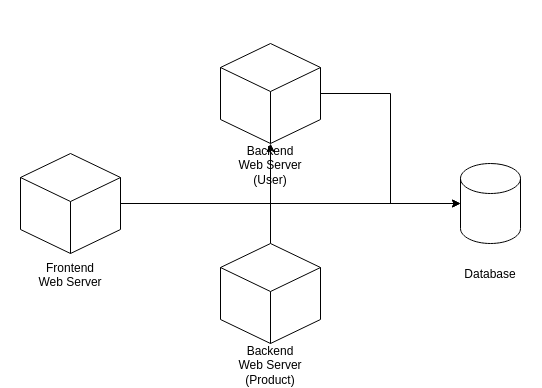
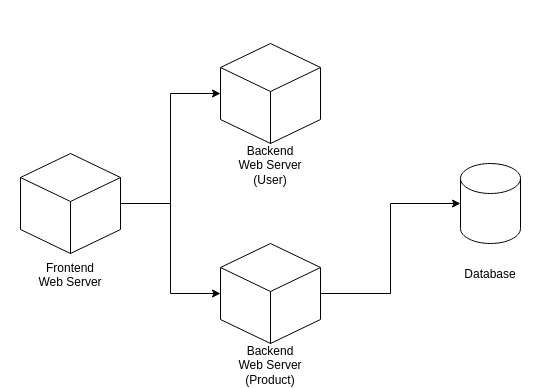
edge "Backend Web Server (User)" -> "Database": removed
edge "Frontend Web Server" -> "Backend Web Server (User)": added
edge "Backend Web Server (Product)" -> "Backend Web Server (User)": now "Backend Web Server (Product)" -> "Database"
edge "Frontend Web Server" -> "Database": now "Frontend Web Server" -> "Backend Web Server (Product)"
